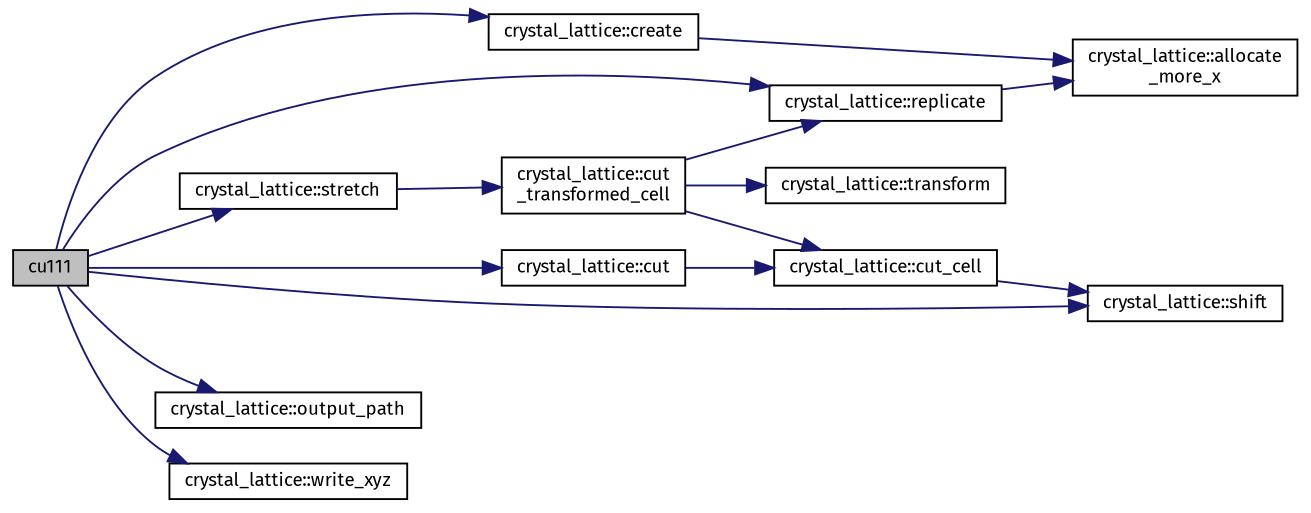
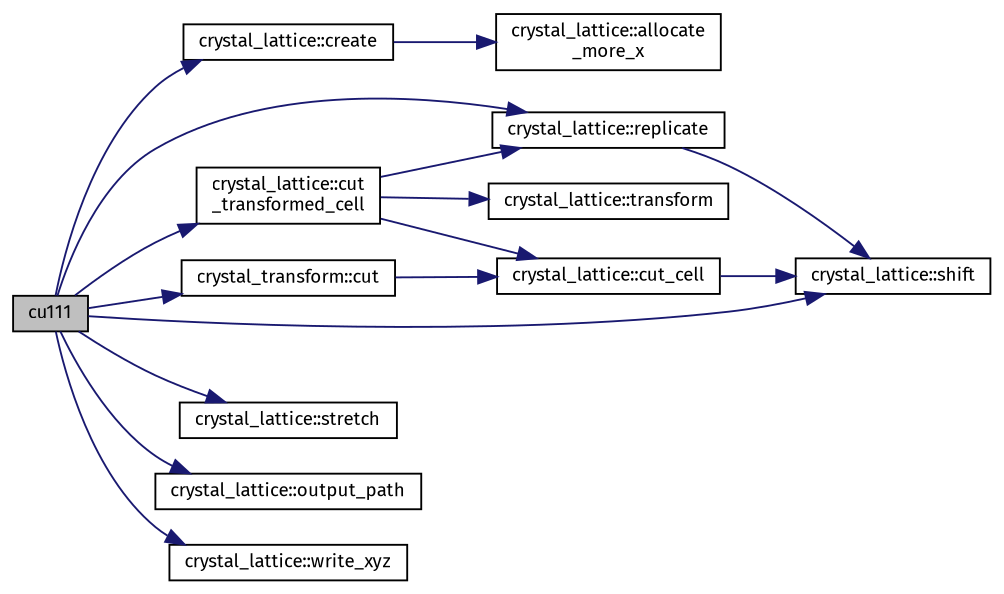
edge "crystal_lattice::replicate" -> "crystal_lattice::allocate _more_x": now "crystal_lattice::replicate" -> "crystal_lattice::shift"
edge "crystal_lattice::stretch" -> "crystal_lattice::cut _transformed_cell": now "cu111" -> "crystal_lattice::cut _transformed_cell"
node "crystal_lattice::cut": label "crystal_lattice::cut" -> "crystal_transform::cut"
